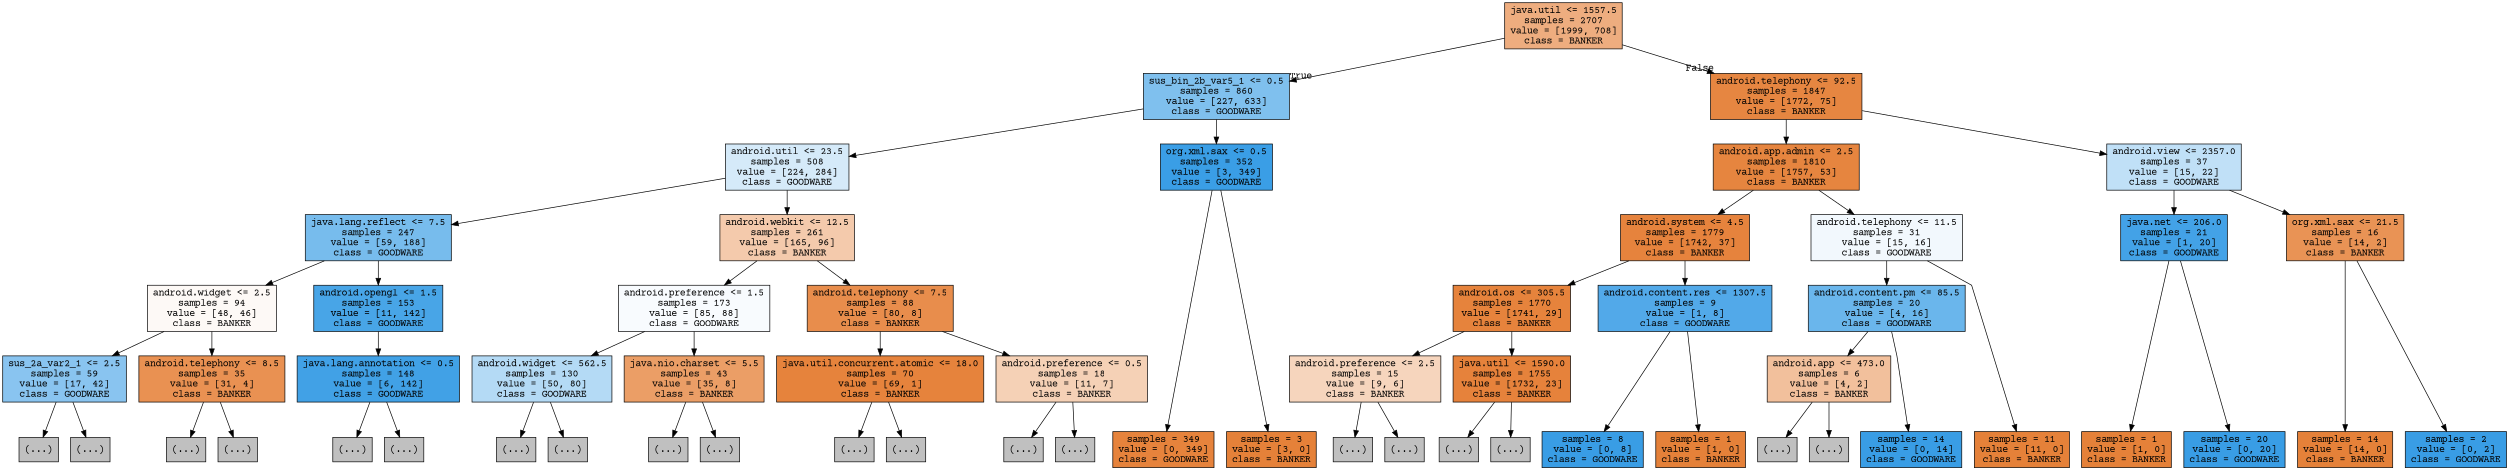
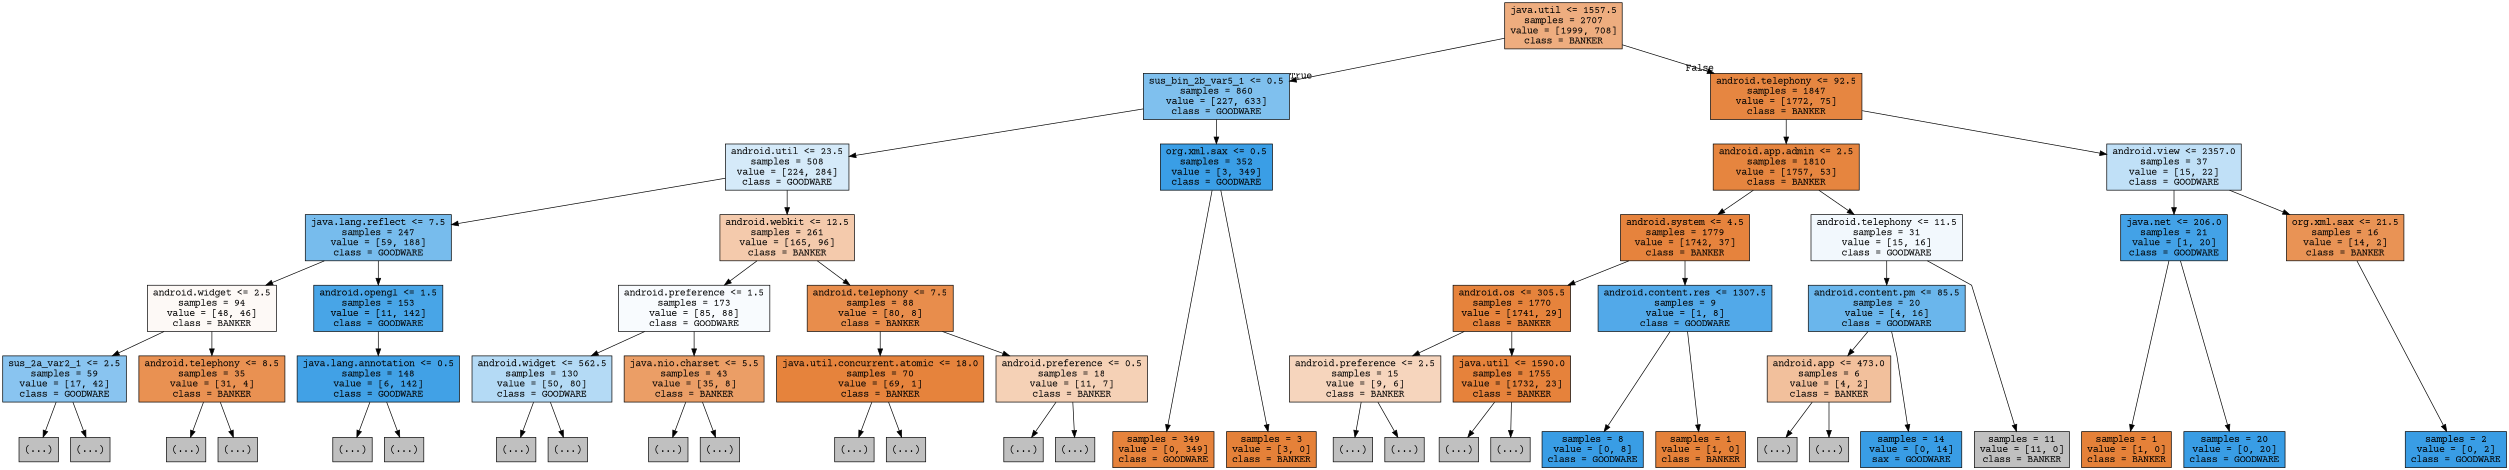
node "samples = 14 value = [0, 14] class = GOODWARE": label "samples = 14 value = [0, 14] class = GOODWARE" -> "samples = 14 value = [0, 14] sax = GOODWARE"
node "samples = 11 value = [11, 0] class = BANKER": fillcolor #e58139ff -> #c0c0c0
node "samples = 14 value = [14, 0] class = BANKER": removed
